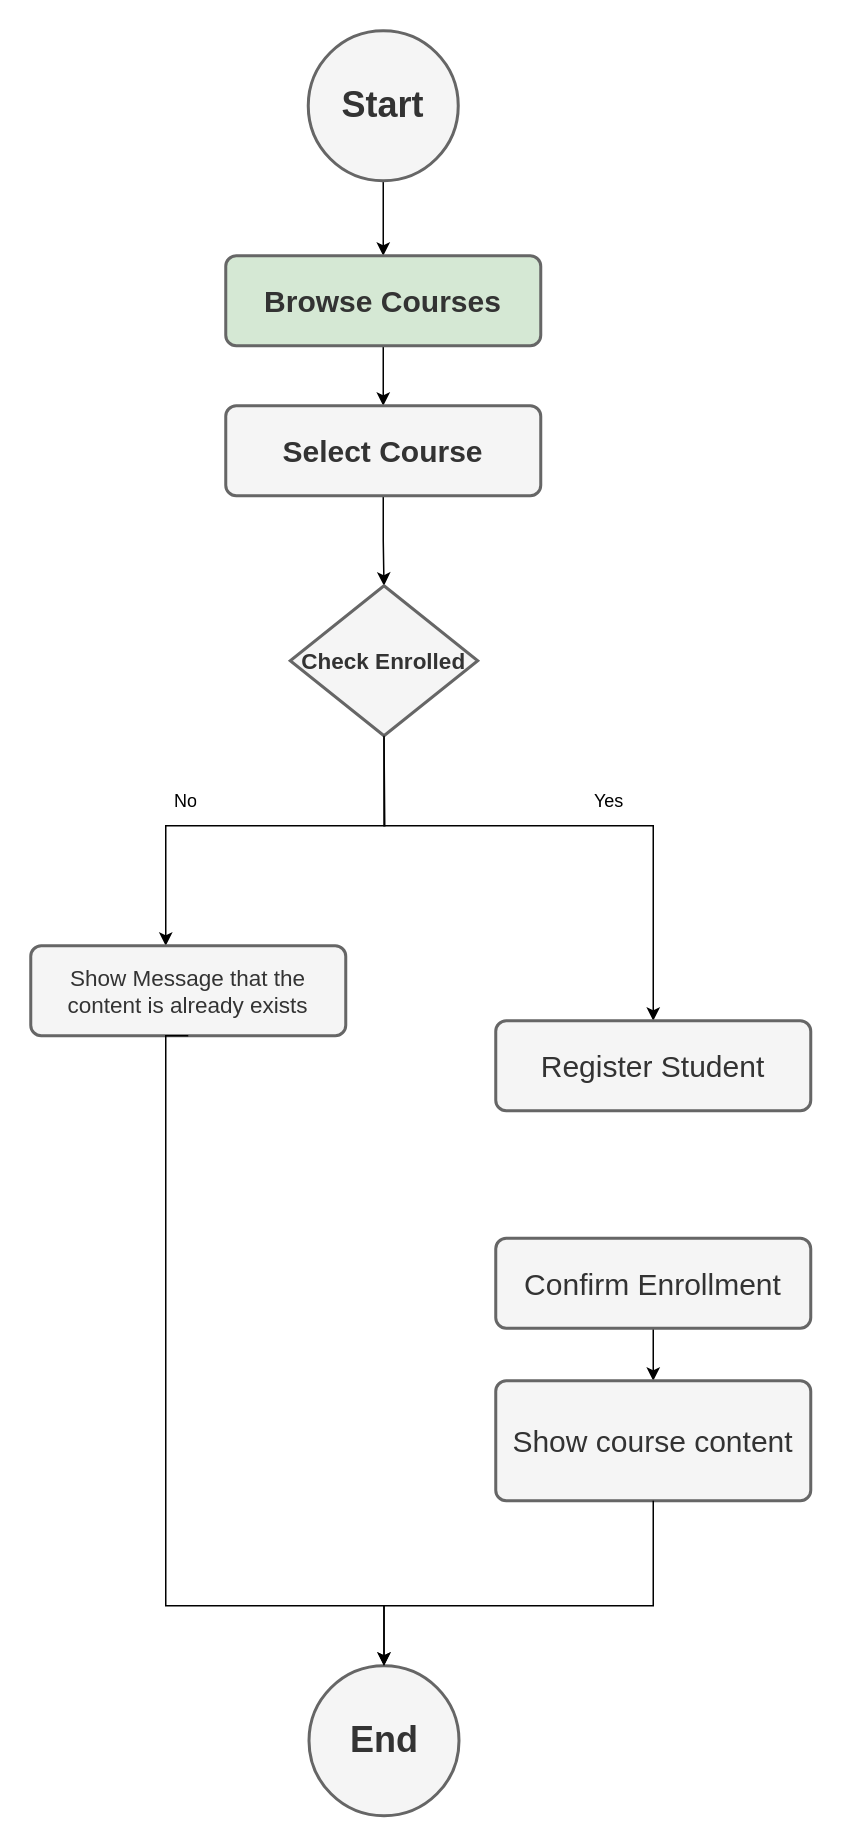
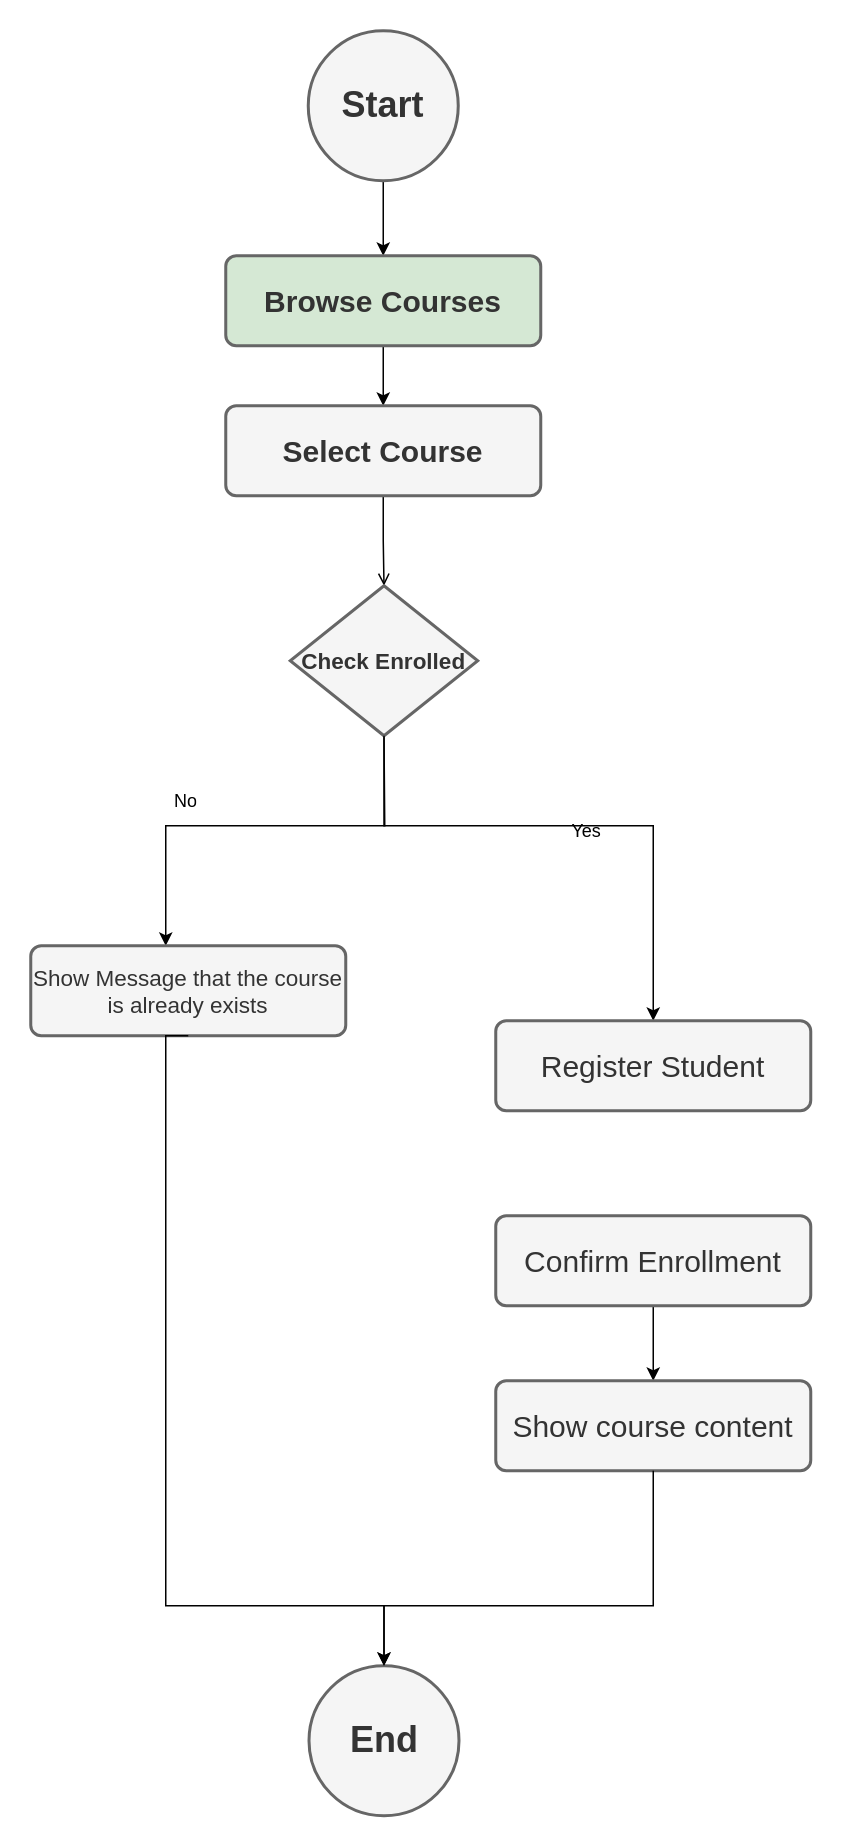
edge "Select Course" -> "Check Enrolled": arrowhead classic -> open
node "Yes": moved (616, 803) -> (593, 833)
node "Show Message that the content is already exists": label "Show Message that the content is already exists" -> "Show Message that the course is already exists"
node "Confirm Enrollment": moved (653, 1283) -> (653, 1261)
node "Show course content": size 315x120 -> 315x90
